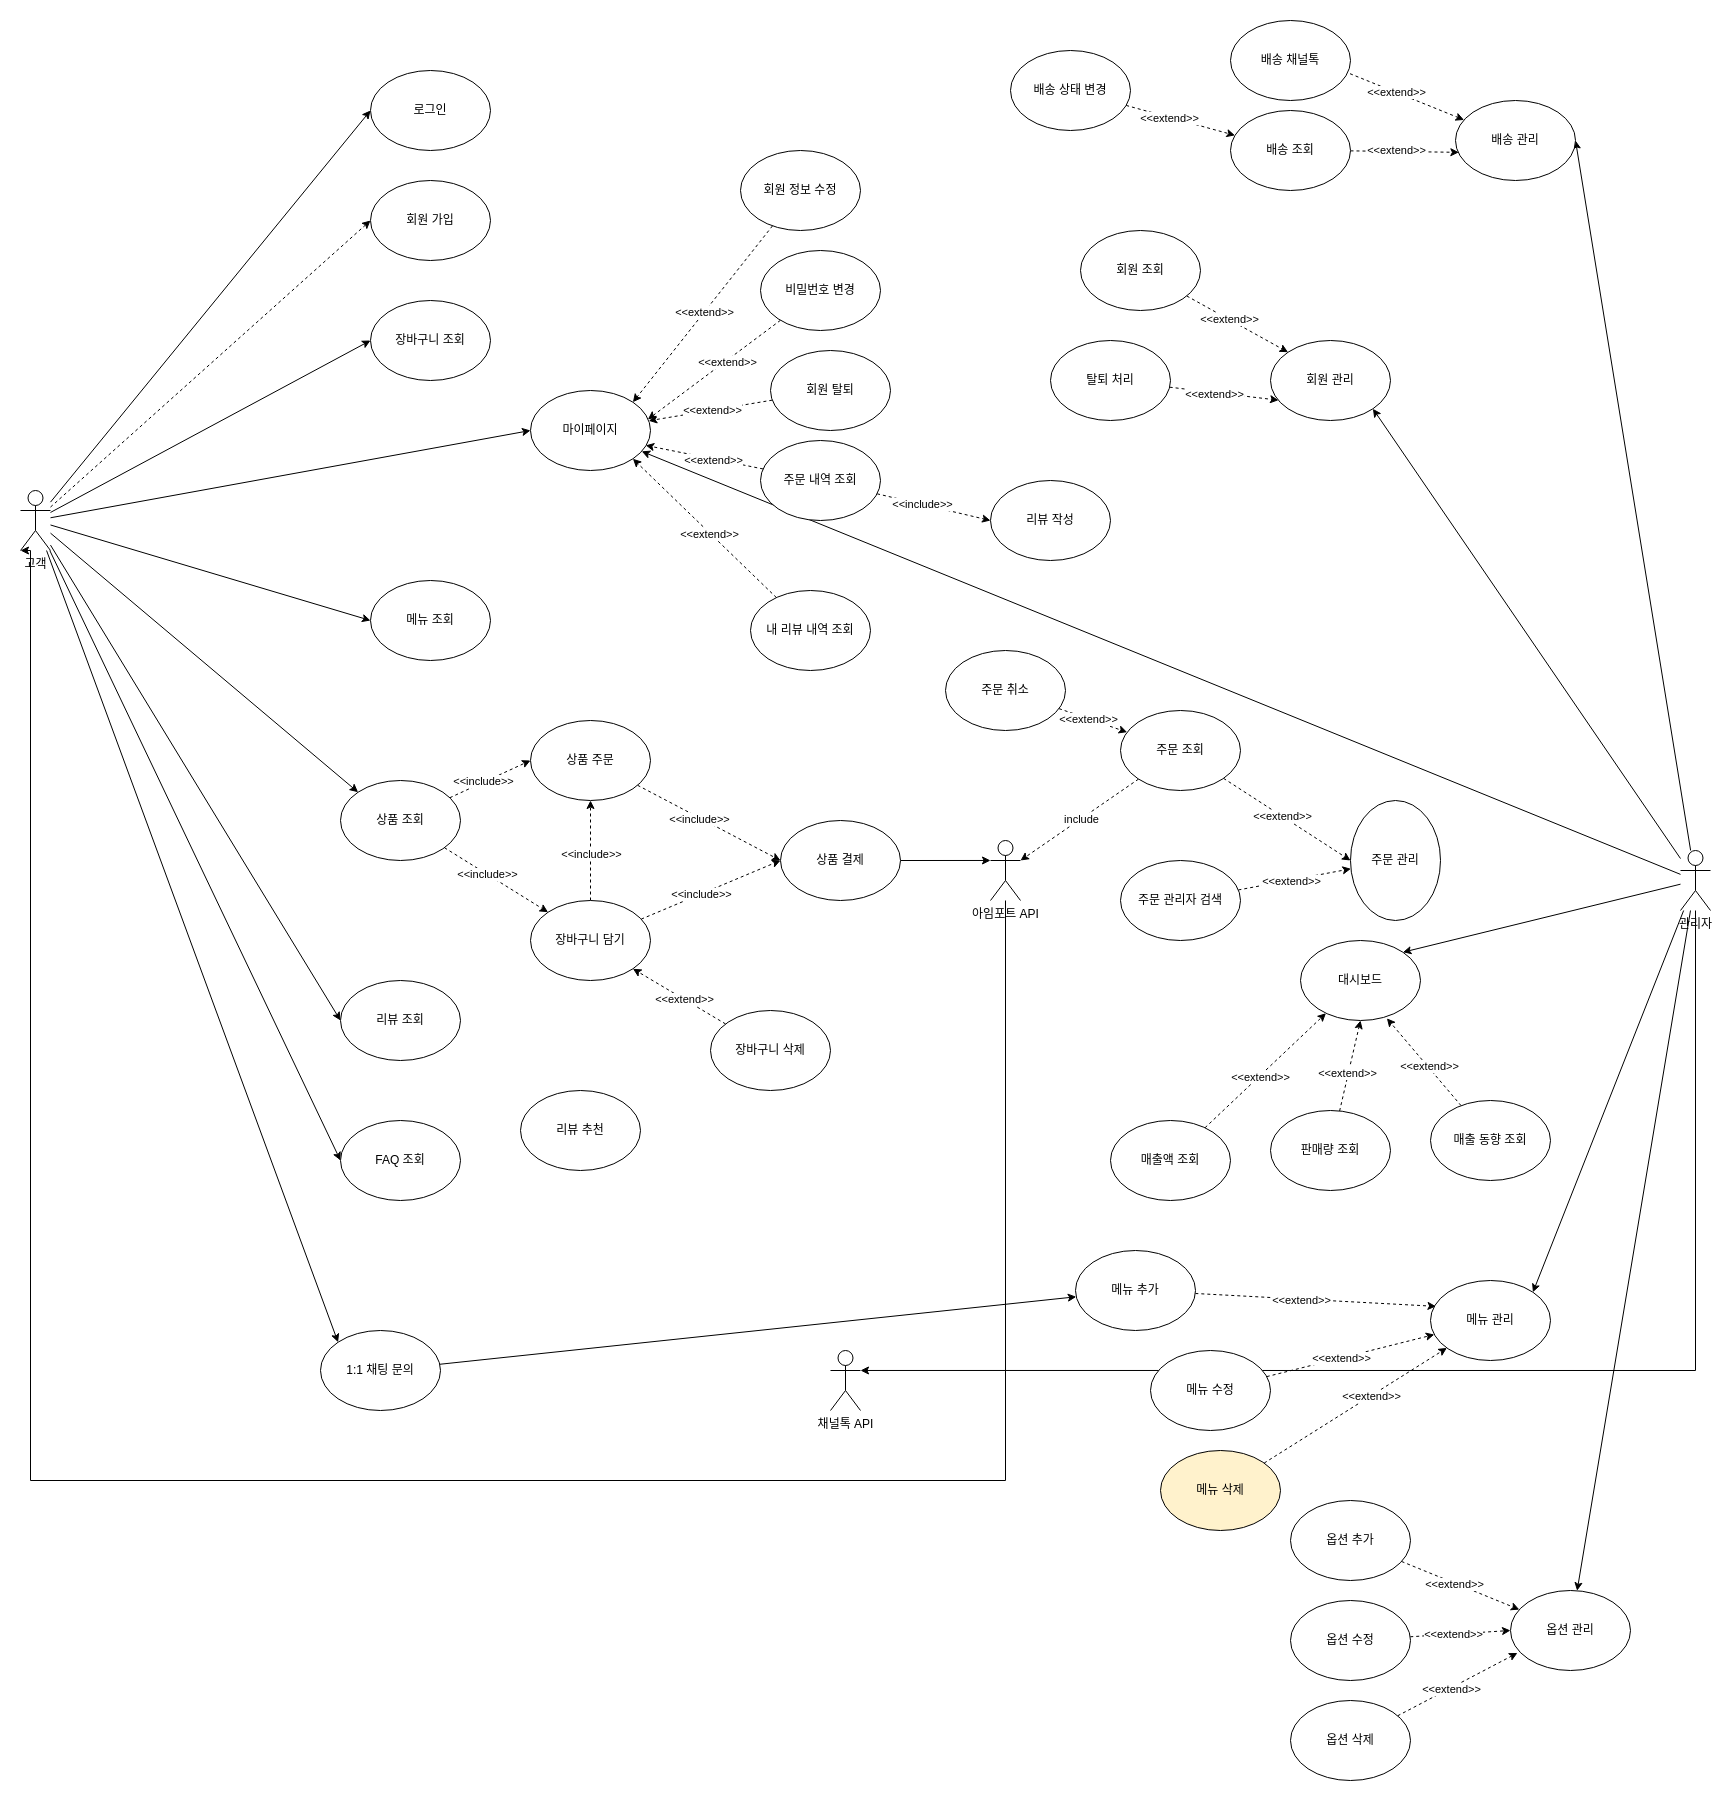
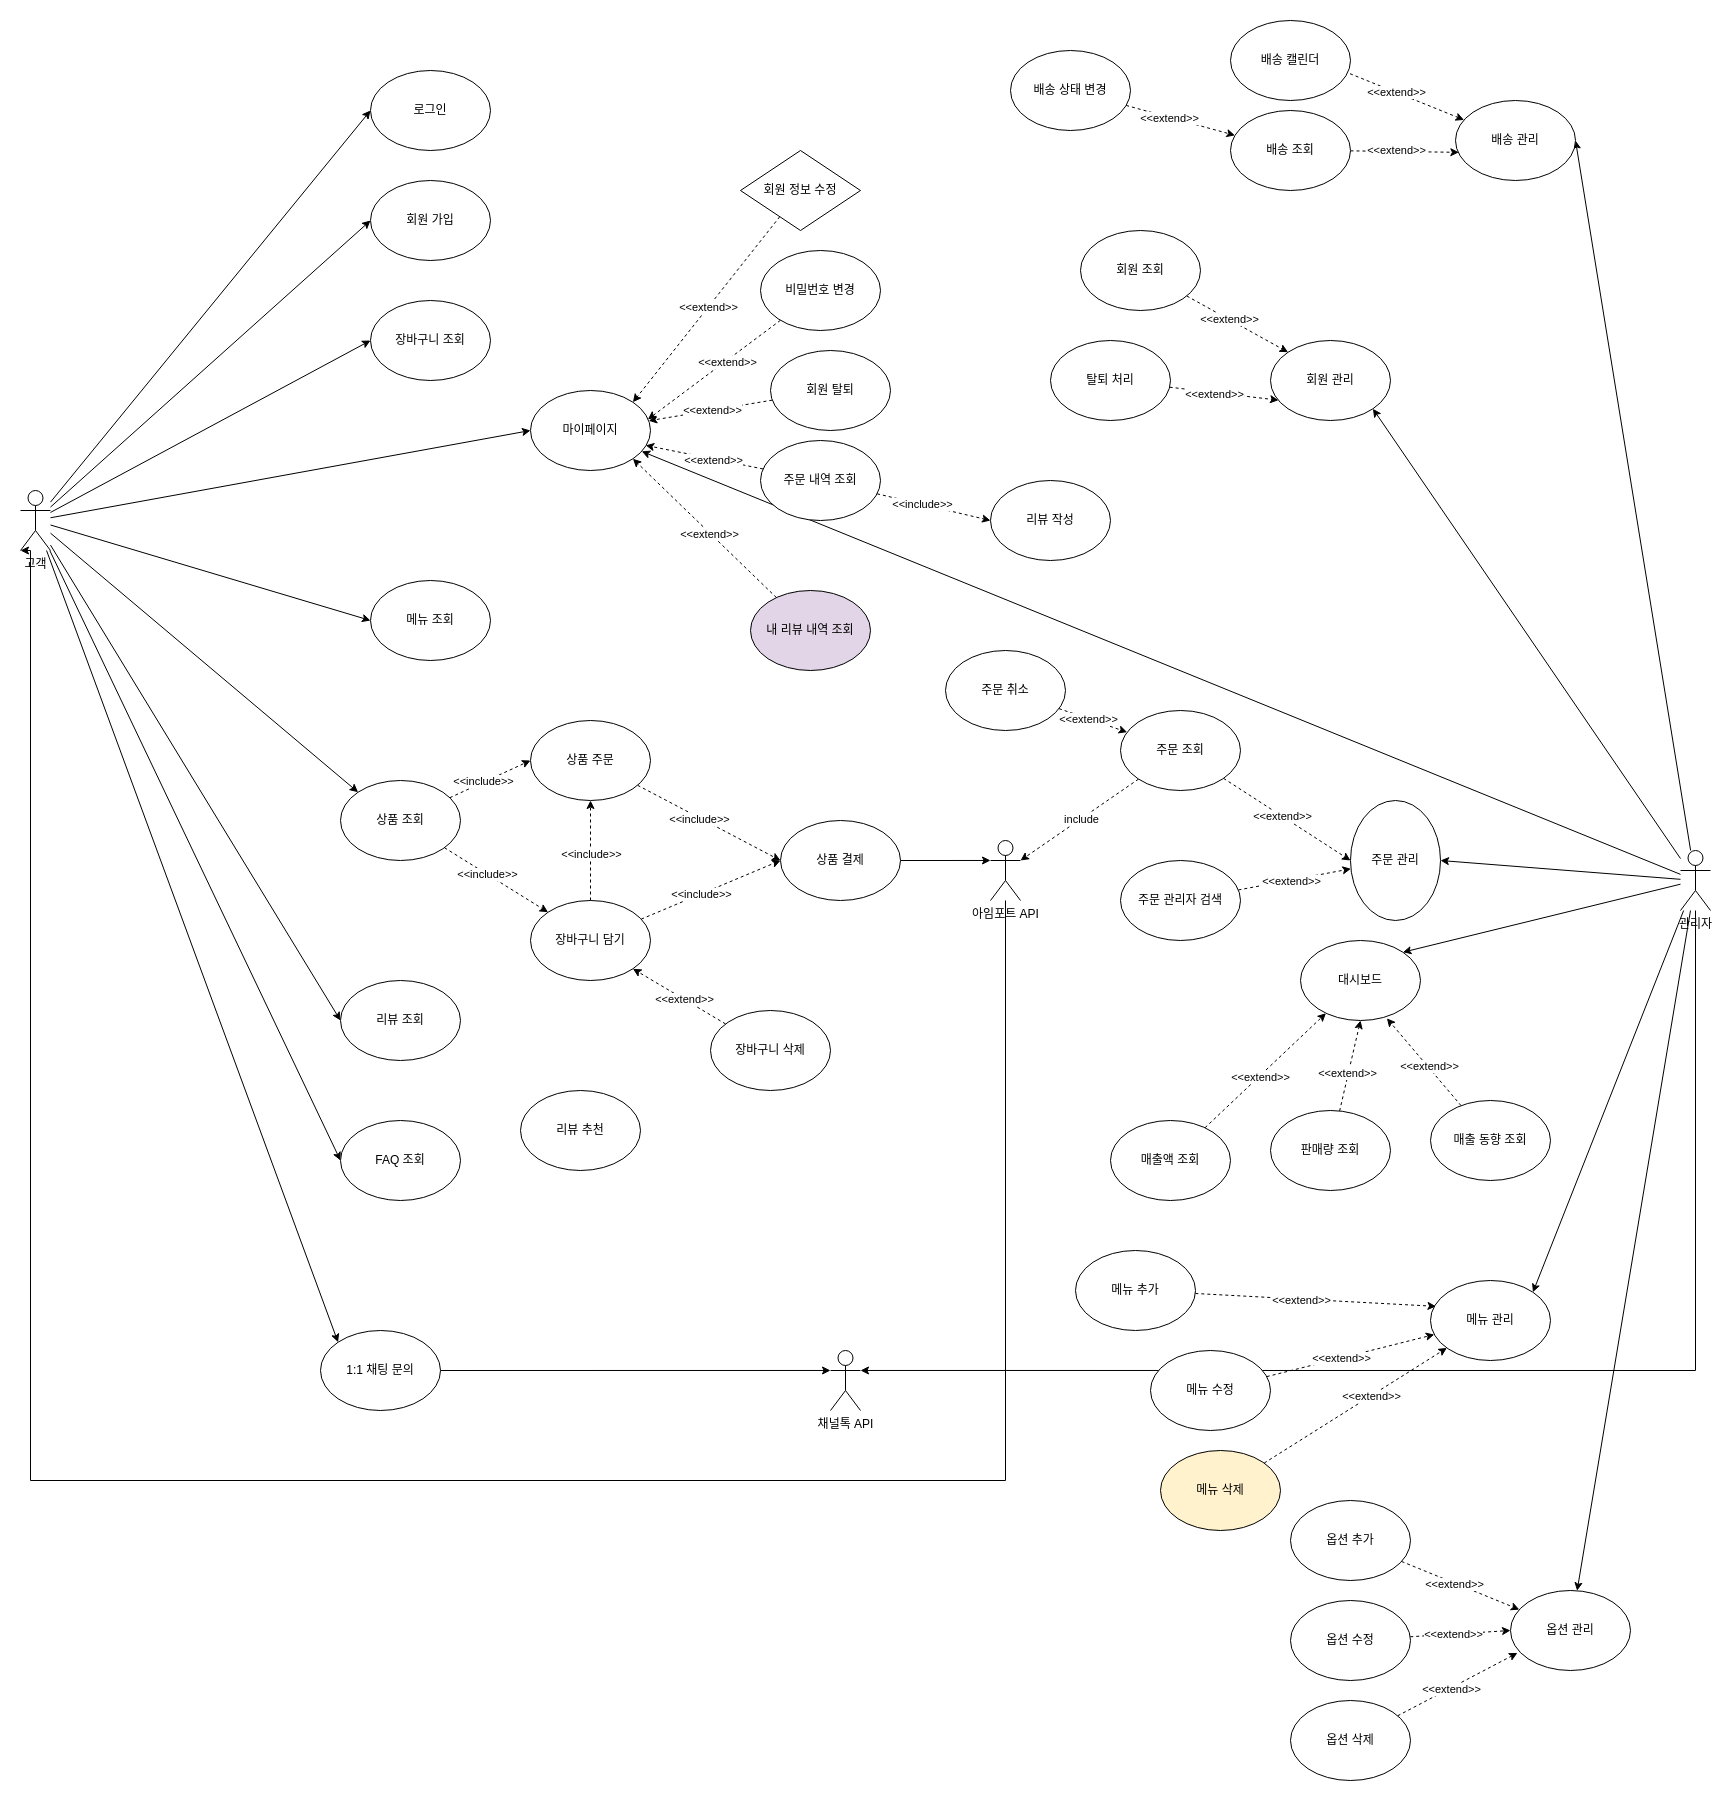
node "배송 채널톡": label "배송 채널톡" -> "배송 캘린더"
node "회원 정보 수정": shape ellipse -> diamond
edge "고객" -> "회원 가입": style dashed -> solid
node "내 리뷰 내역 조회": fillcolor #ffffff -> #e1d5e7
edge "관리자" -> "주문 관리": added
edge "1:1 채팅 문의" -> "메뉴 추가": now "1:1 채팅 문의" -> "채널톡 API"
